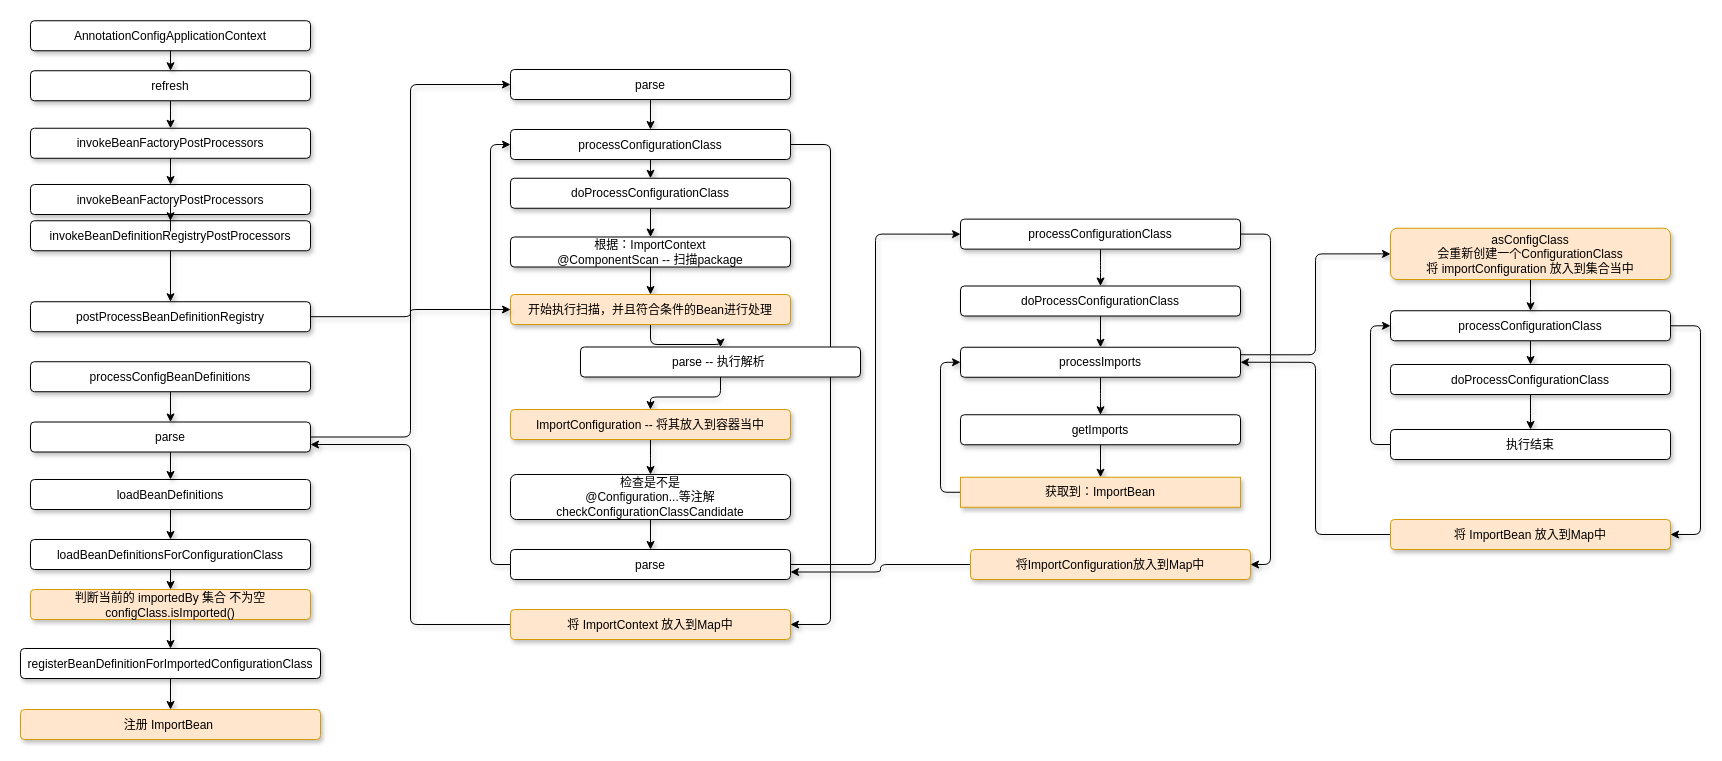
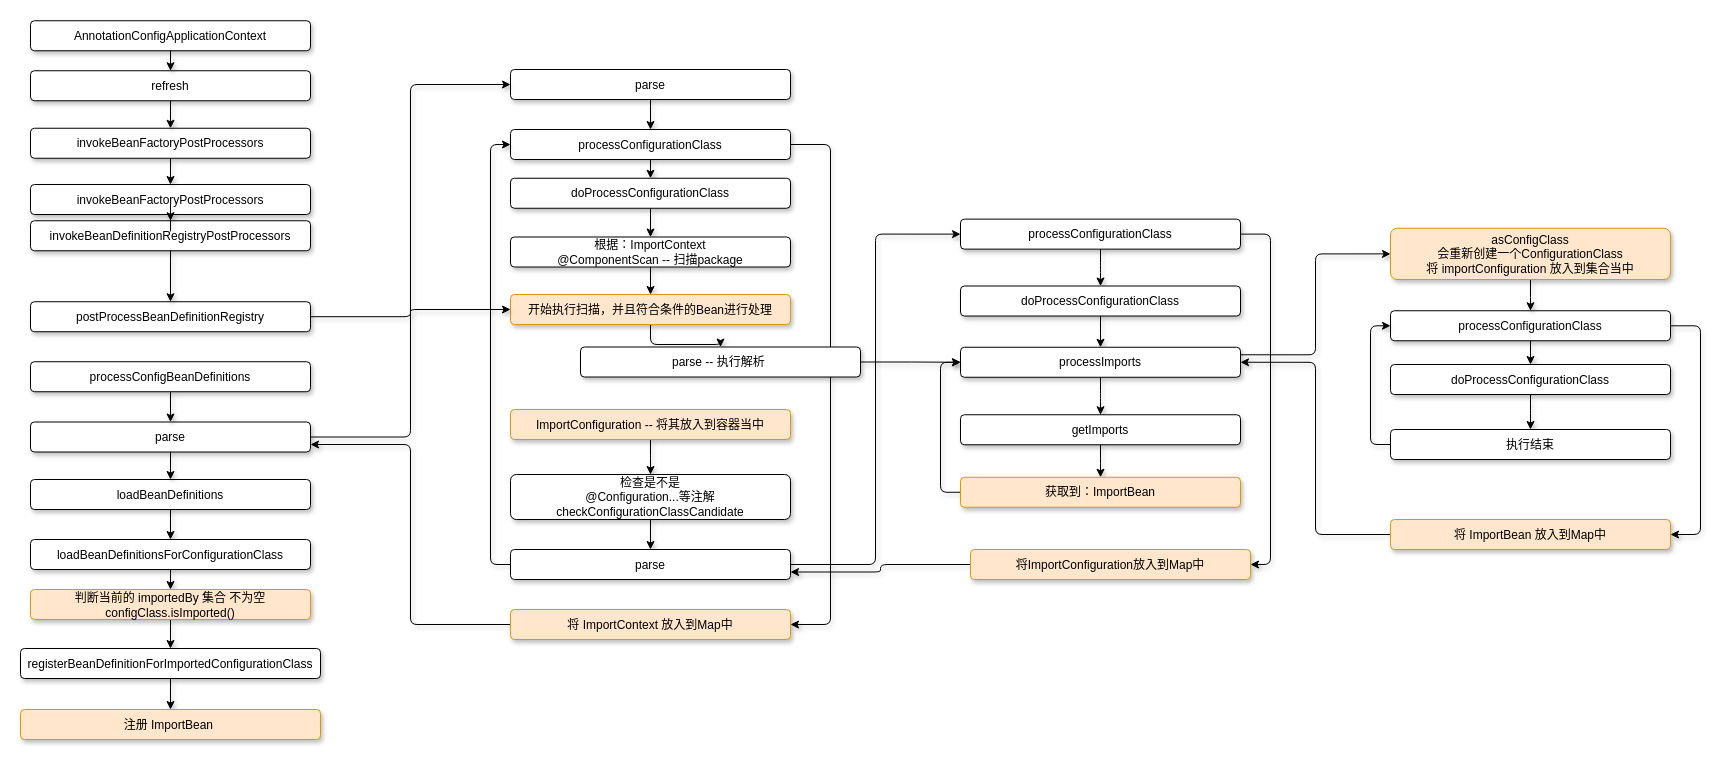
edge "parse -- 执行解析" -> "ImportConfiguration -- 将其放入到容器当中": now "parse -- 执行解析" -> "processImports"
node "获取到：ImportBean": shape rectangle -> rounded rectangle
